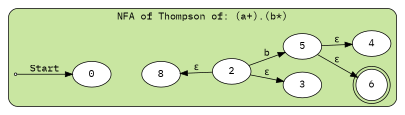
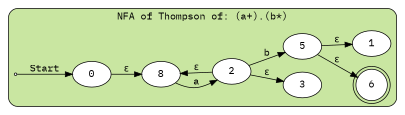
node "4": label "4" -> "1"
edge "0" -> "8": added, label "ε"
edge "8" -> "2": added, label "a"
